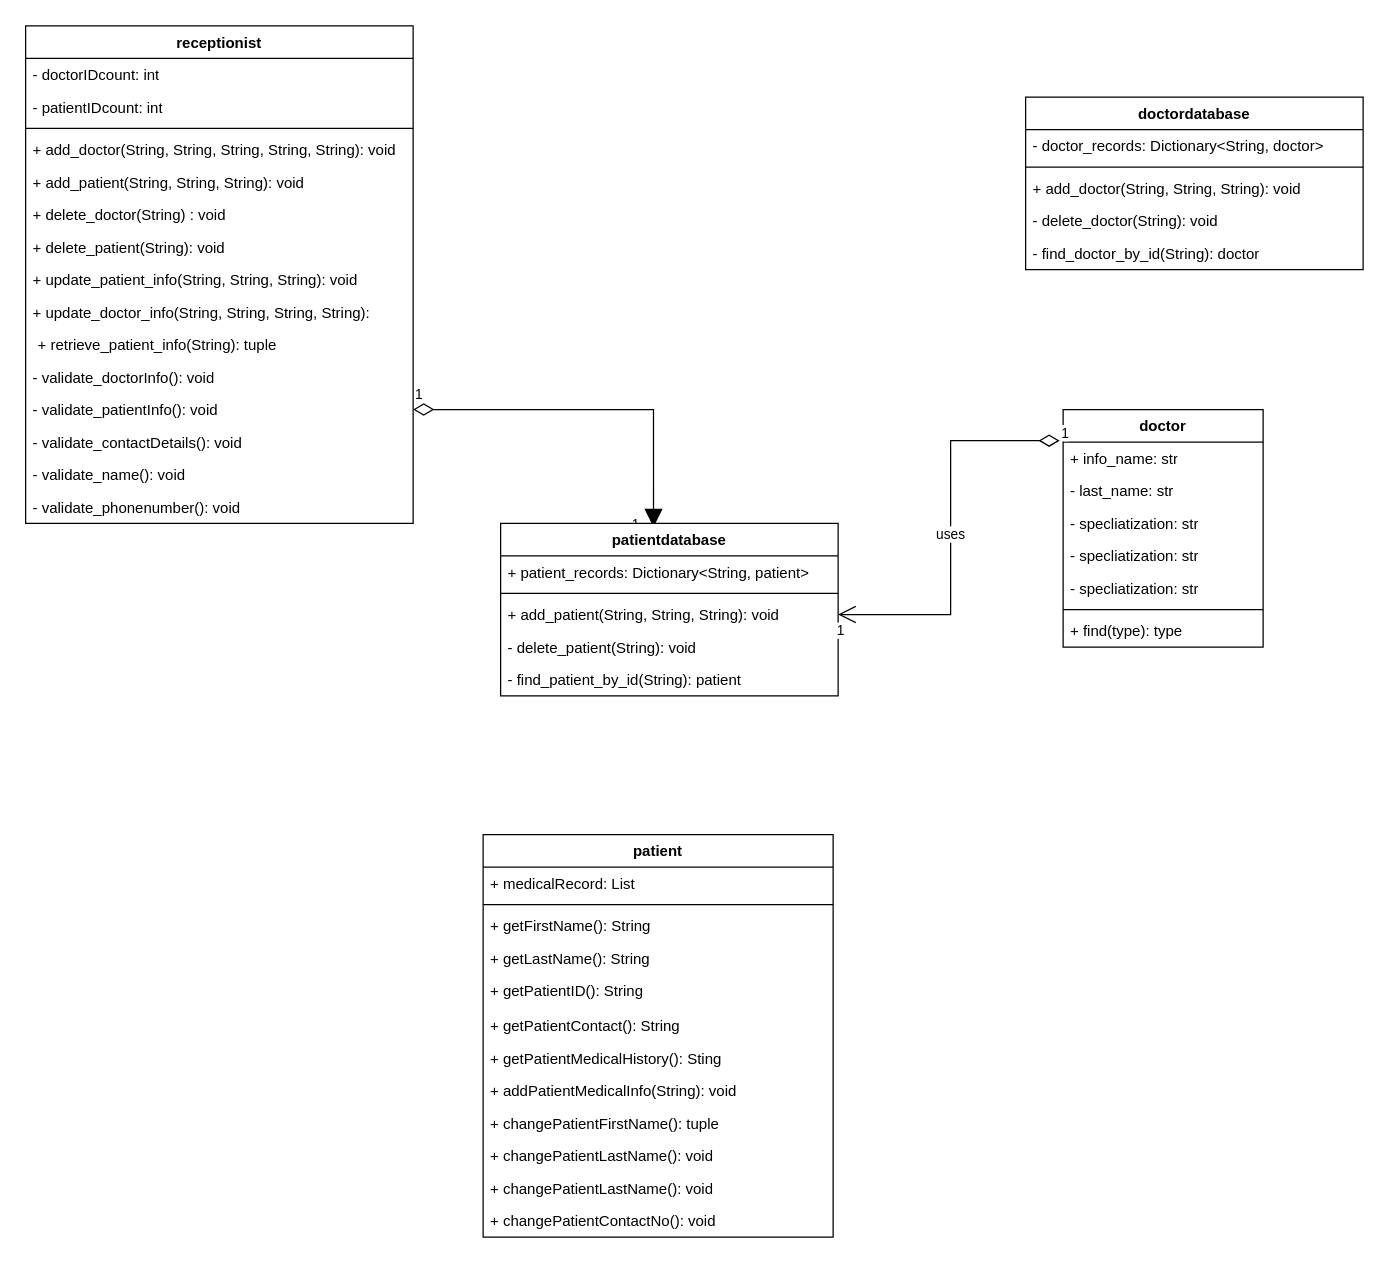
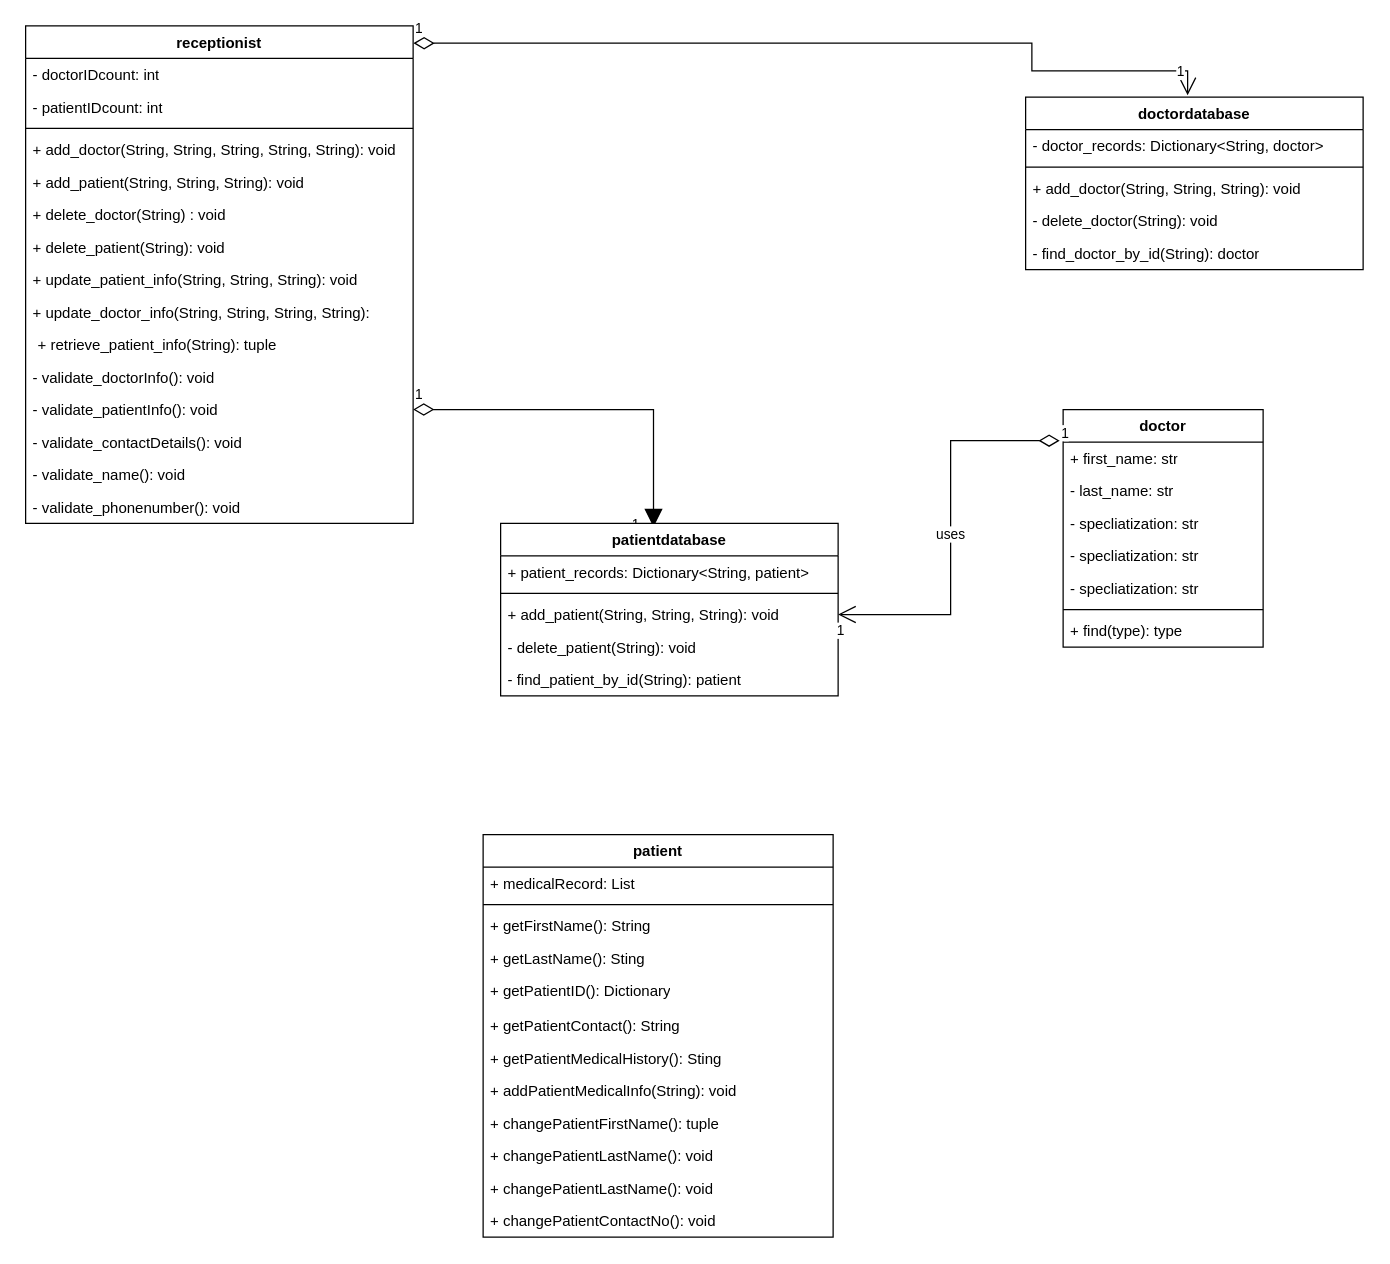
edge "doctordatabase" -- "receptionist": added, labels "1", "1"
node "+ info_name: str": label "+ info_name: str" -> "+ first_name: str"
node "+ getLastName(): String": label "+ getLastName(): String" -> "+ getLastName(): Sting"
node "+ getPatientID(): String": label "+ getPatientID(): String" -> "+ getPatientID(): Dictionary"
